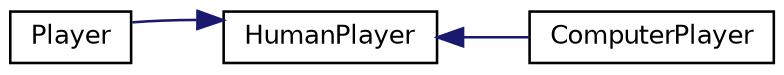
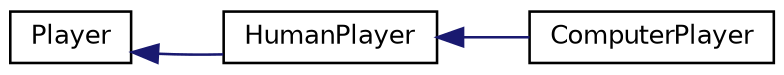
edge "Player" -> "HumanPlayer": reversed
